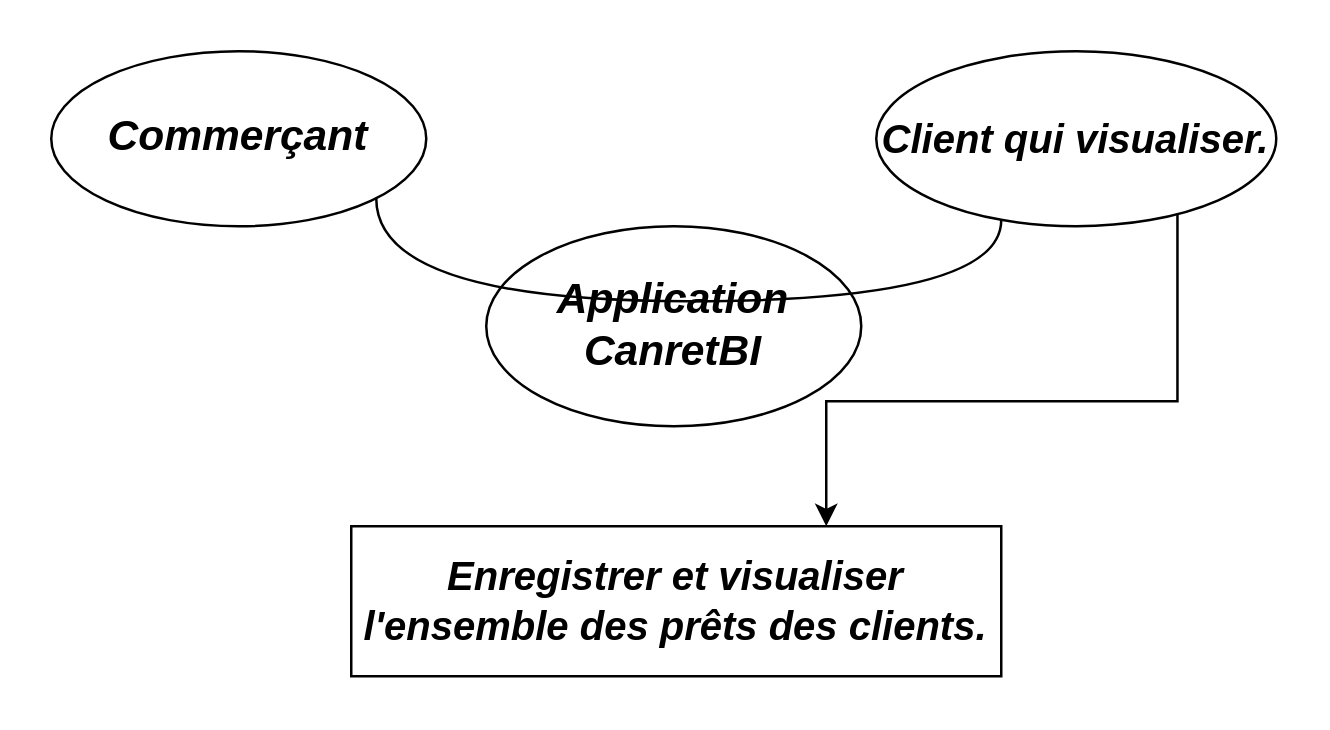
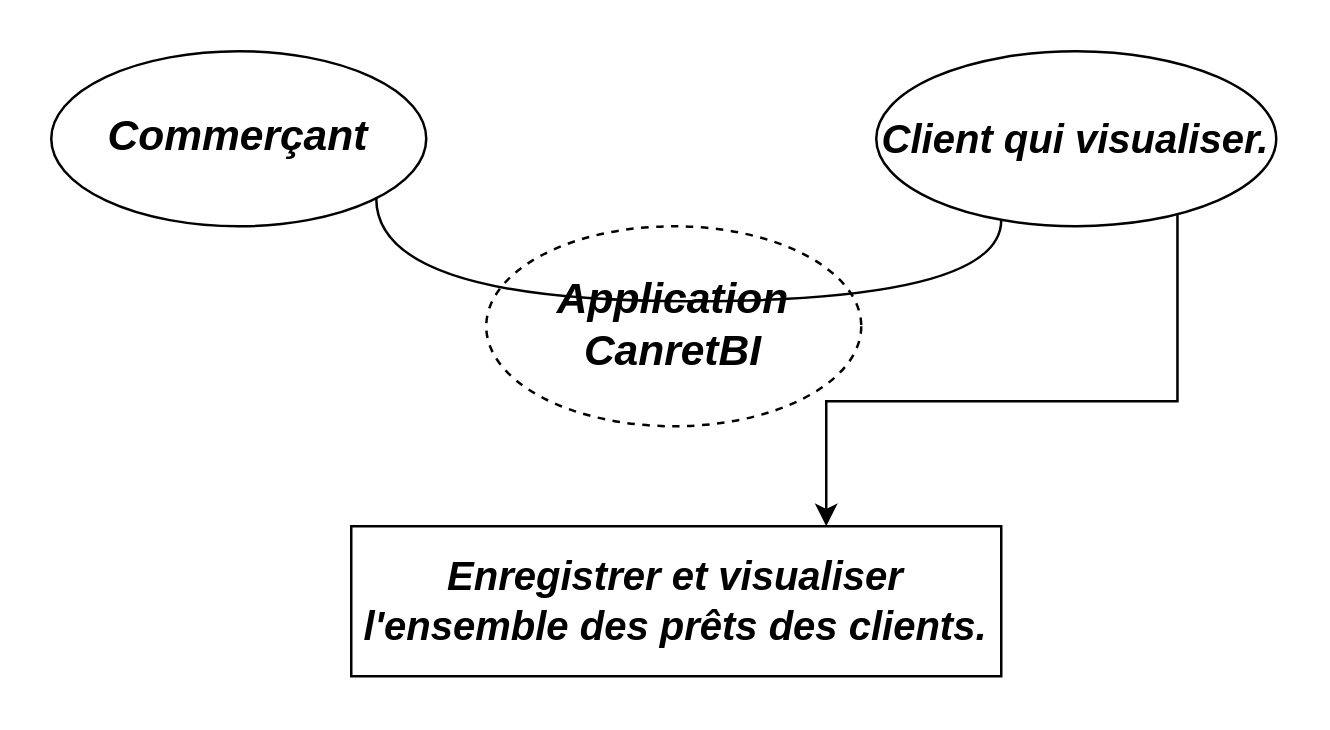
node "Application CanretBI": style solid -> dashed
